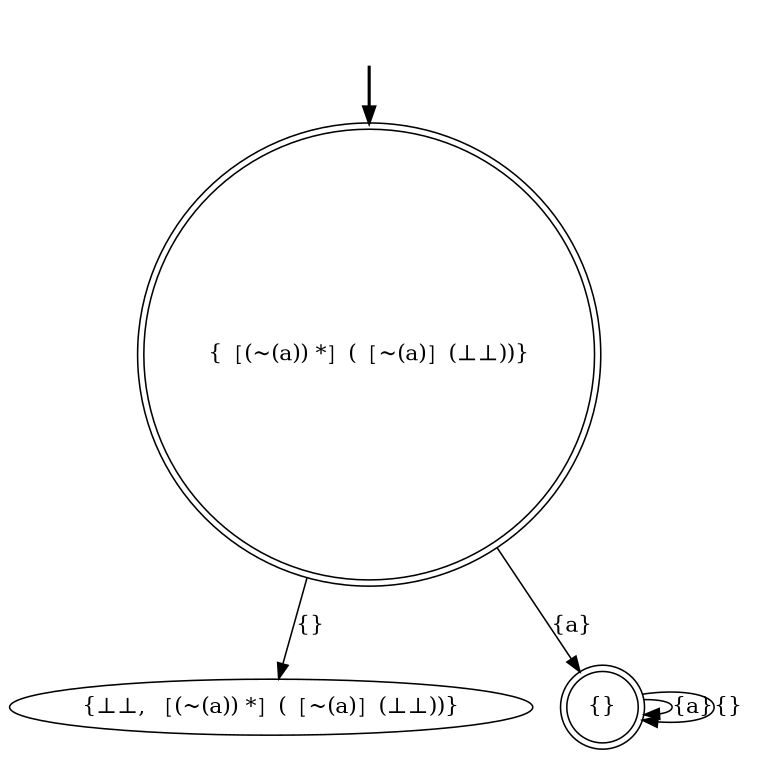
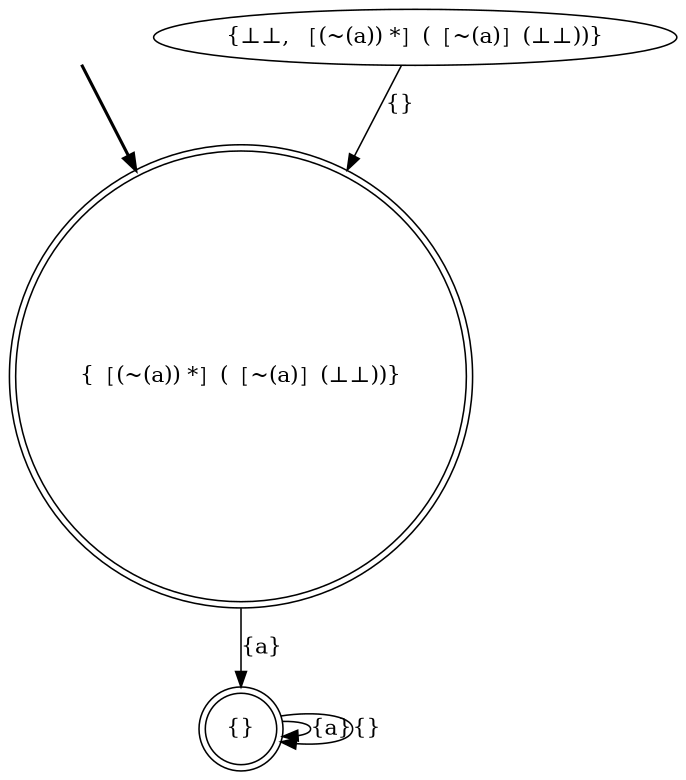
edge "{［(~(a)) *］(［~(a)］(⊥⊥))}" -> "{⊥⊥, ［(~(a)) *］(［~(a)］(⊥⊥))}": reversed
